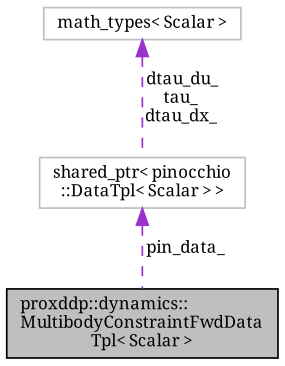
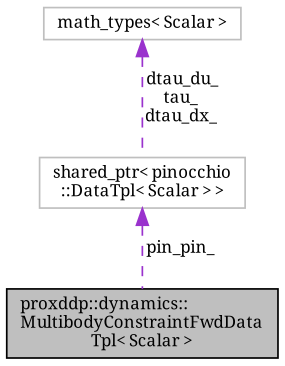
edge "proxddp::dynamics:: MultibodyConstraintFwdData Tpl< Scalar >" -> "shared_ptr< pinocchio ::DataTpl< Scalar > >": label " pin_data_" -> " pin_pin_"
